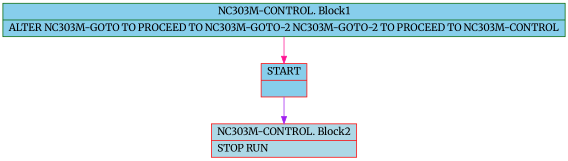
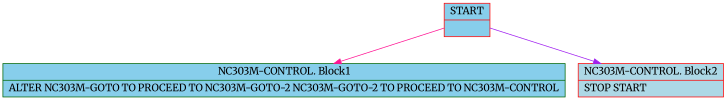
edge "NC303M-CONTROL. Block1" -> "START": reversed
node "NC303M-CONTROL. Block2": text "STOP RUN" -> "STOP START"
